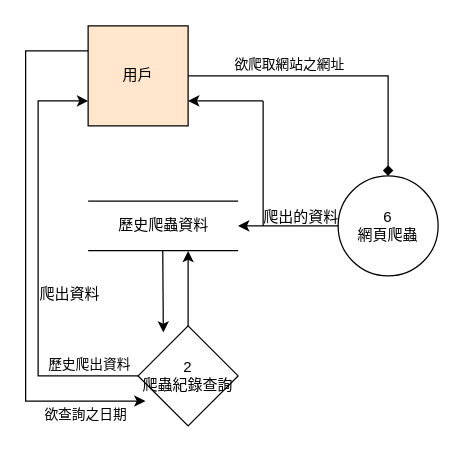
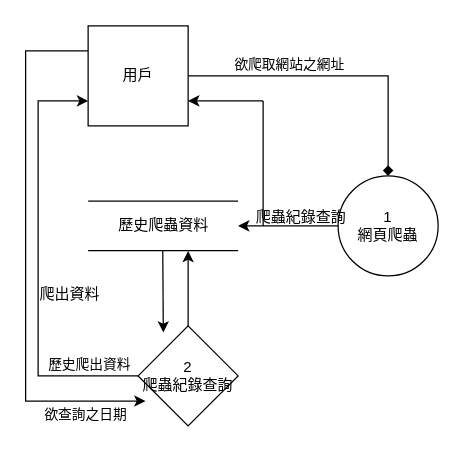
node "用戶": fillcolor #ffe6cc -> #ffffff
node "爬出的資料": label "爬出的資料" -> "爬蟲紀錄查詢"
node "6 網頁爬蟲": label "6 網頁爬蟲" -> "1 網頁爬蟲"
